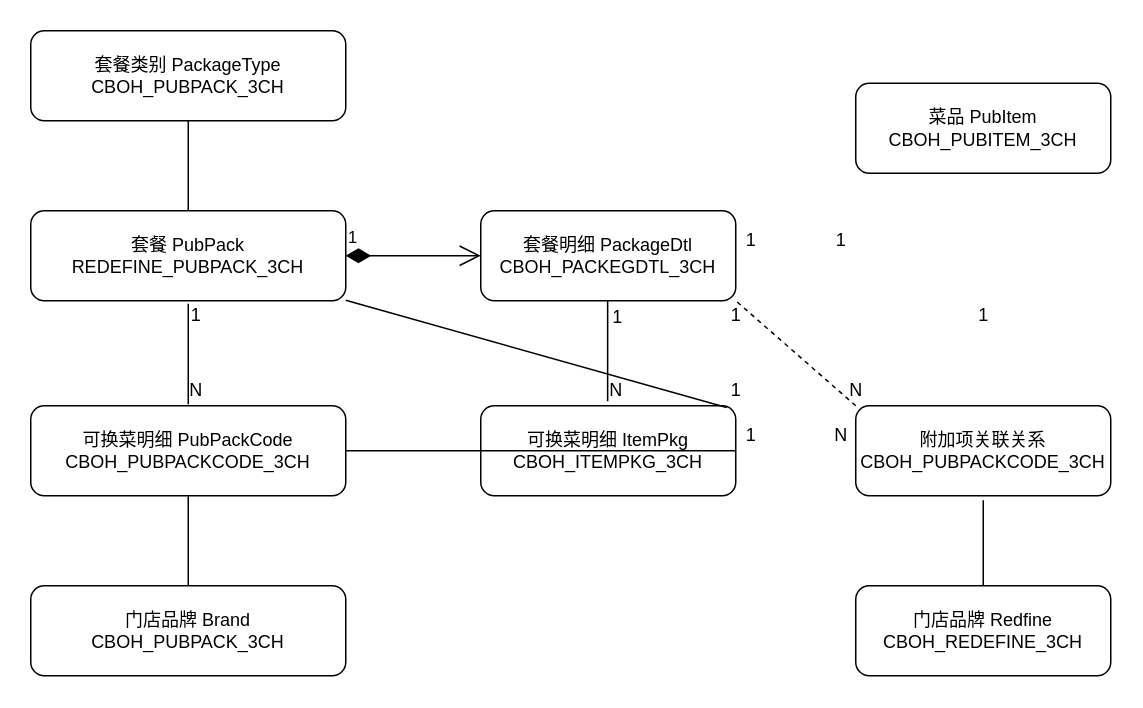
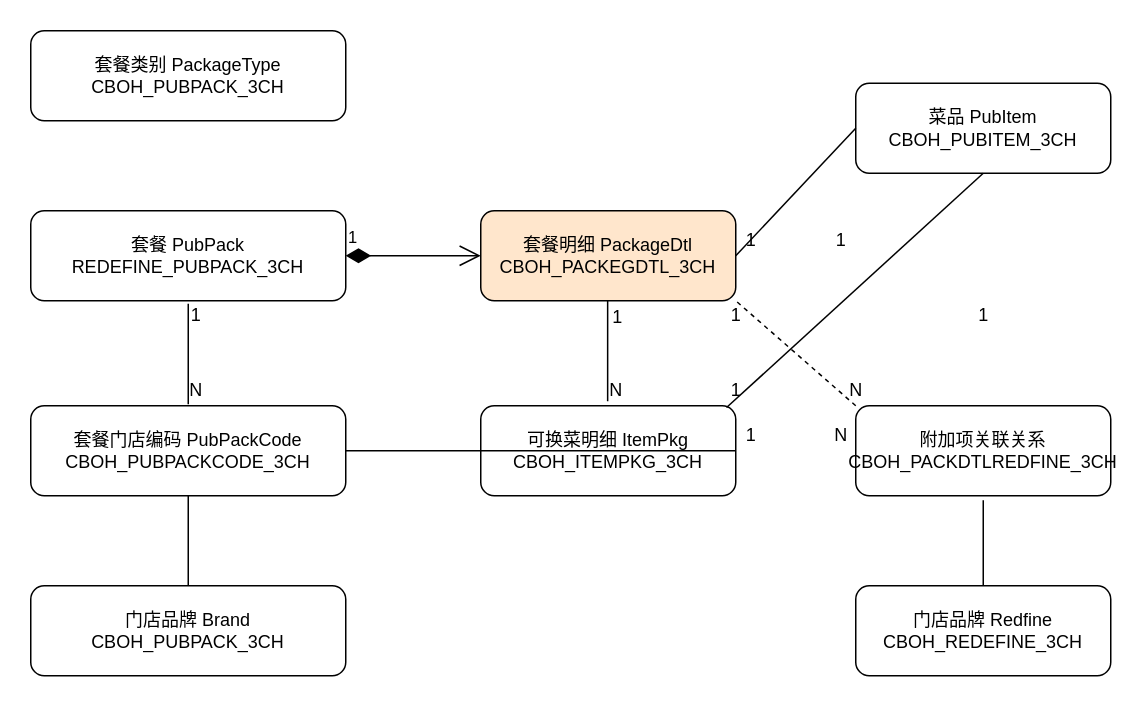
edge "套餐类别 PackageType CBOH_PUBPACK_3CH" -- "套餐 PubPack REDEFINE_PUBPACK_3CH": removed
edge "菜品 PubItem CBOH_PUBITEM_3CH" -- "套餐明细 PackageDtl CBOH_PACKEGDTL_3CH": added
node "套餐明细 PackageDtl CBOH_PACKEGDTL_3CH": fillcolor #ffffff -> #ffe6cc
edge "套餐 PubPack REDEFINE_PUBPACK_3CH" -- "可换菜明细 ItemPkg CBOH_ITEMPKG_3CH": now "菜品 PubItem CBOH_PUBITEM_3CH" -- "可换菜明细 ItemPkg CBOH_ITEMPKG_3CH"
node "可换菜明细 PubPackCode CBOH_PUBPACKCODE_3CH": label "可换菜明细 PubPackCode CBOH_PUBPACKCODE_3CH" -> "套餐门店编码 PubPackCode CBOH_PUBPACKCODE_3CH"
node "附加项关联关系 CBOH_PUBPACKCODE_3CH": label "附加项关联关系 CBOH_PUBPACKCODE_3CH" -> "附加项关联关系 CBOH_PACKDTLREDFINE_3CH"
